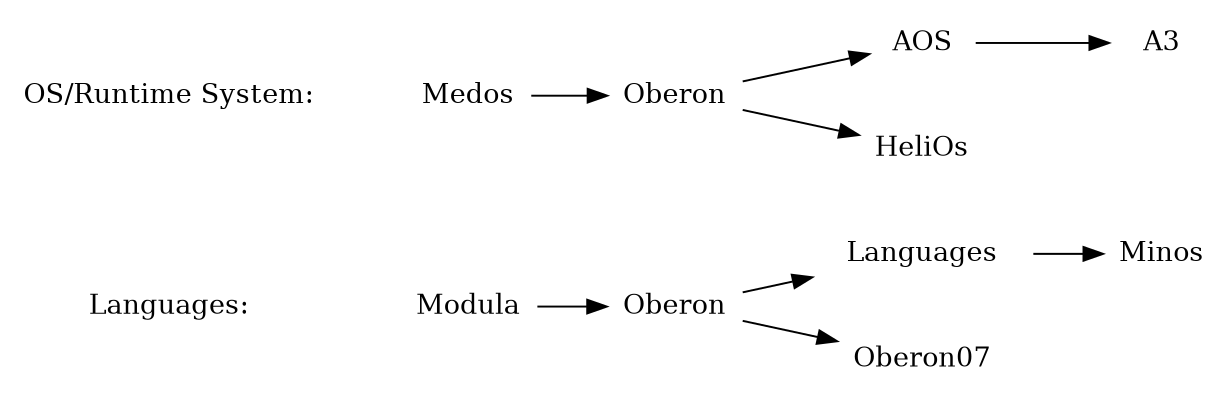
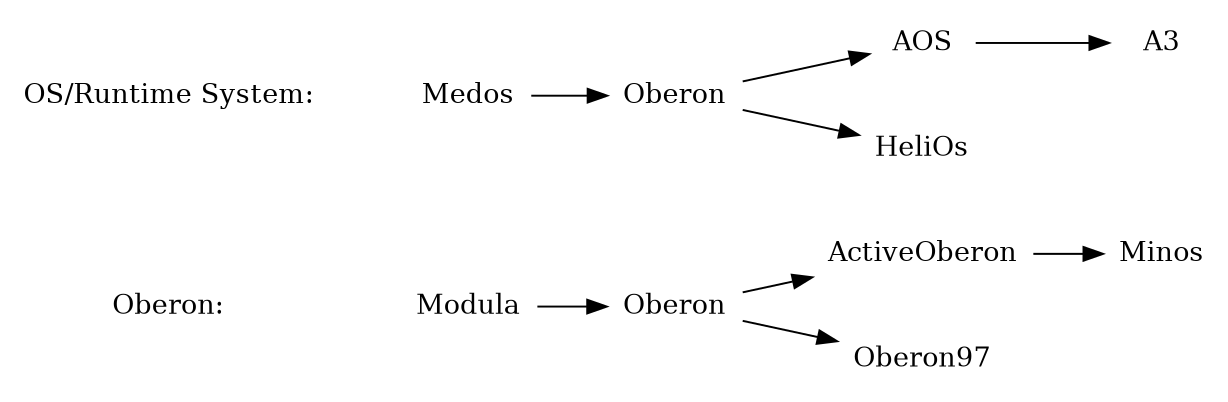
node "Languages": label "Languages" -> "ActiveOberon"
node "Languages:": label "Languages:" -> "Oberon:"
node "Oberon07": label "Oberon07" -> "Oberon97"
